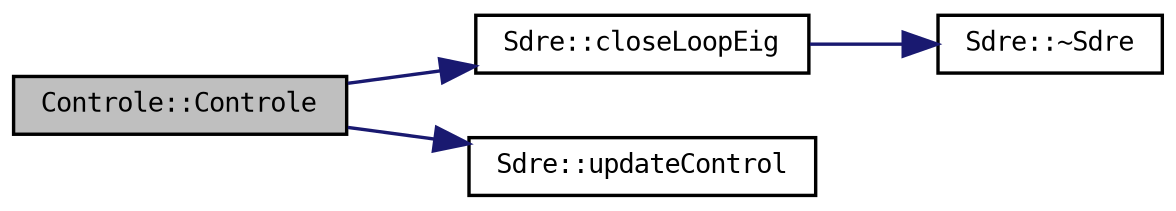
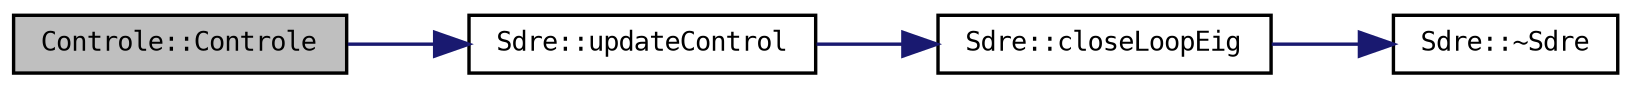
edge "Controle::Controle" -> "Sdre::closeLoopEig": now "Sdre::updateControl" -> "Sdre::closeLoopEig"
